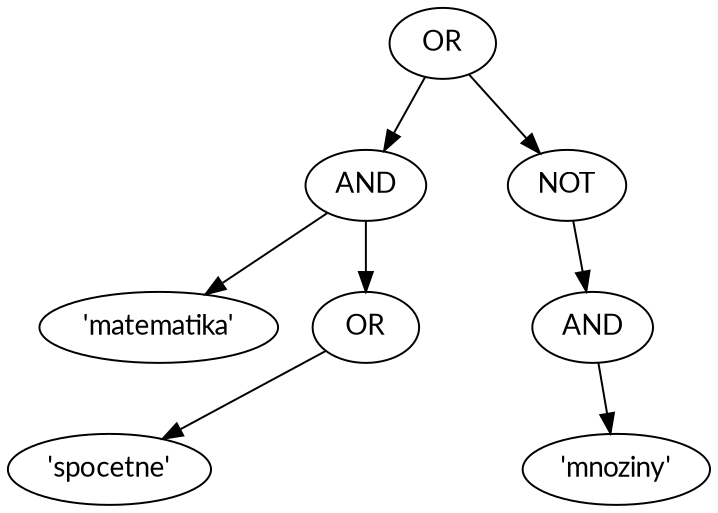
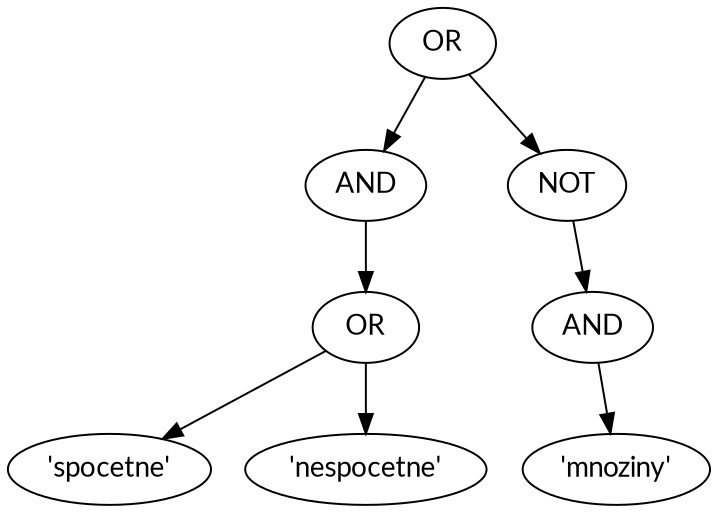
node "'matematika'": removed
node "'nespocetne'": added
